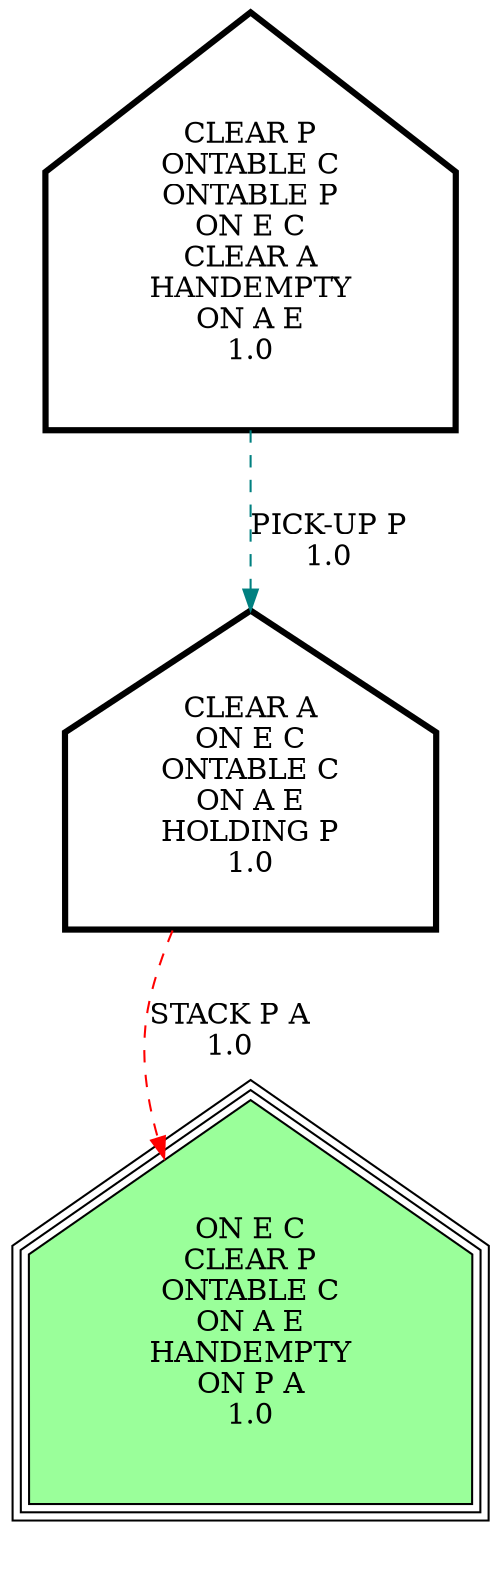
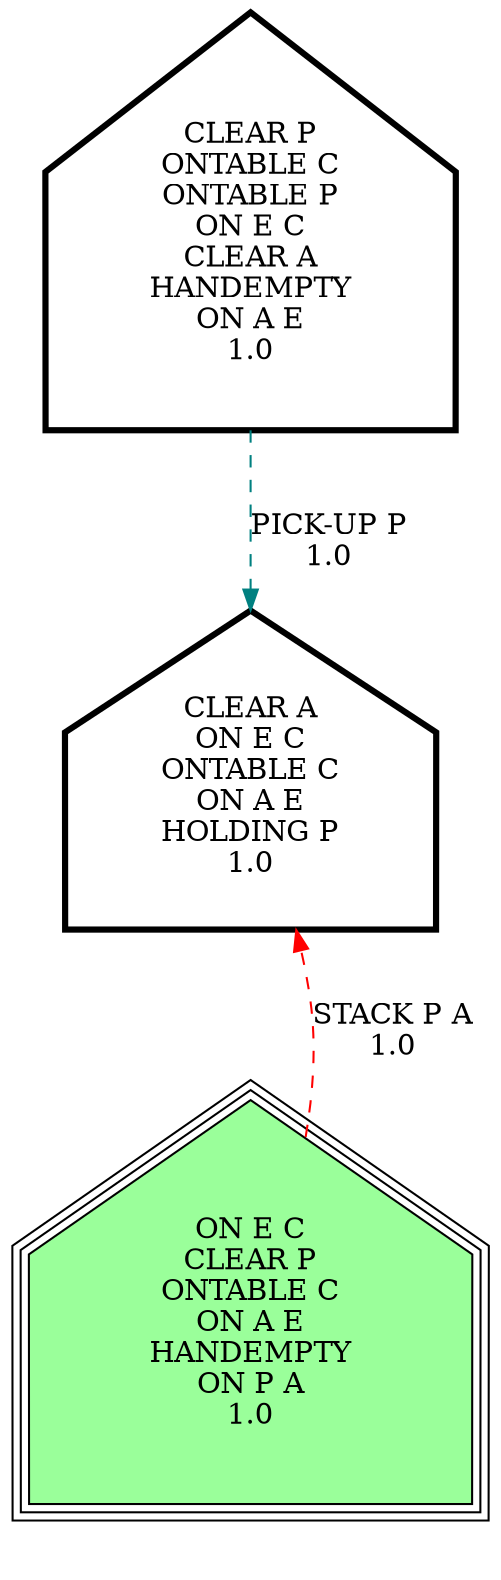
edge "CLEAR A ON E C ONTABLE C ON A E HOLDING P 1.0" -> "ON E C CLEAR P ONTABLE C ON A E HANDEMPTY ON P A 1.0": reversed
